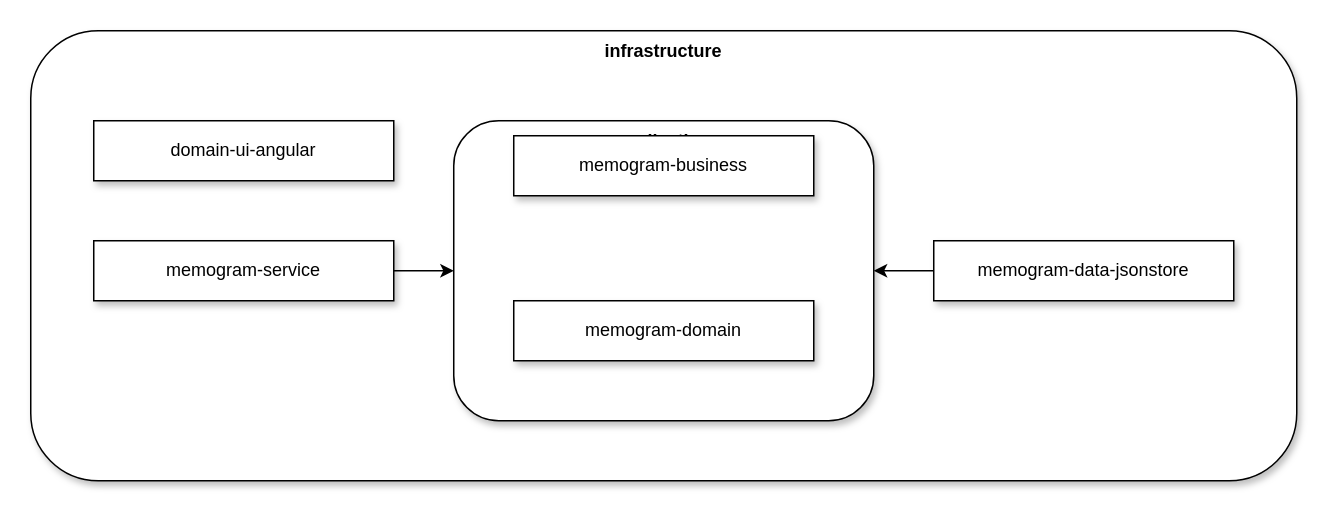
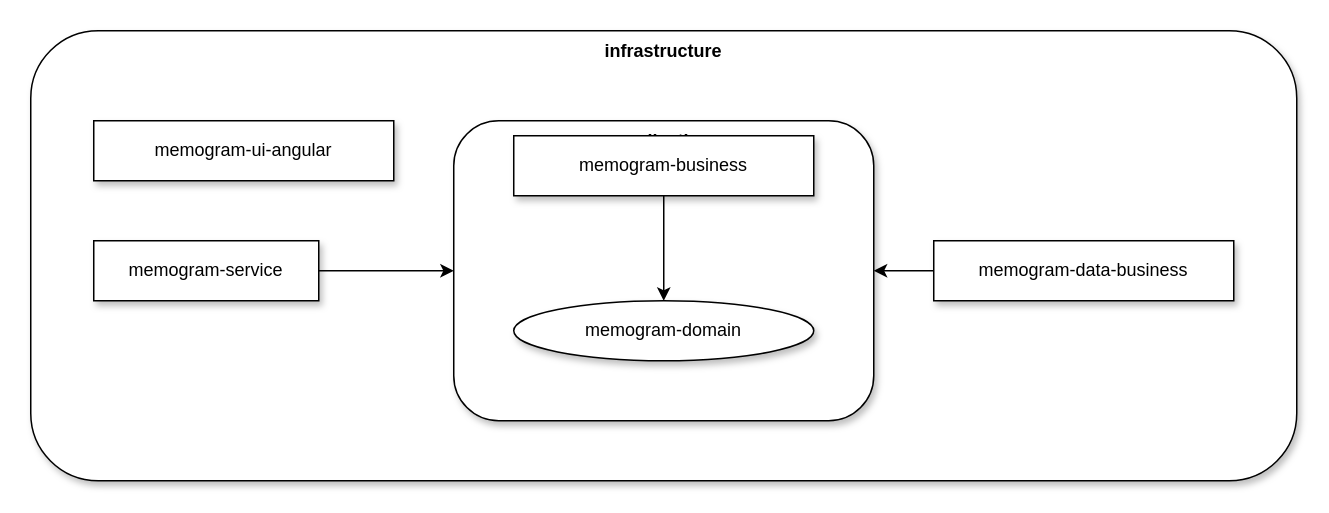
node "domain-ui-angular": label "domain-ui-angular" -> "memogram-ui-angular"
edge "memogram-business" -> "memogram-domain": added
node "memogram-service": size 300x60 -> 225x60
node "memogram-data-jsonstore": label "memogram-data-jsonstore" -> "memogram-data-business"
node "memogram-domain": shape rectangle -> ellipse
